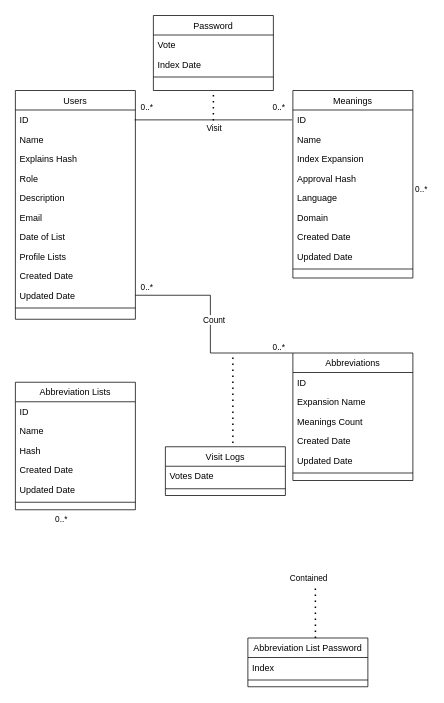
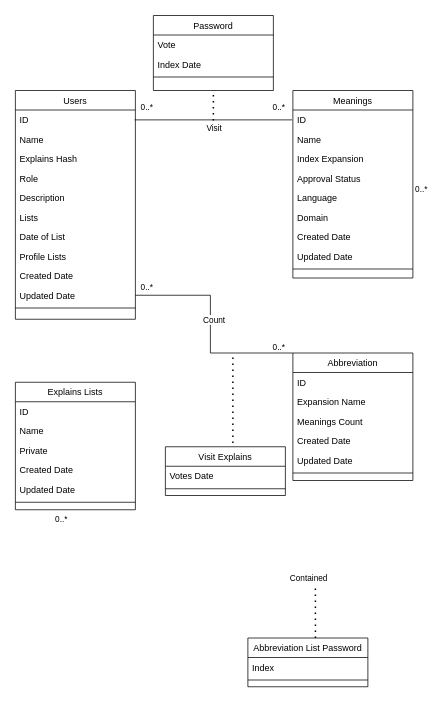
node "Approval Hash": label "Approval Hash" -> "Approval Status"
node "Email": label "Email" -> "Lists"
node "Abbreviations": label "Abbreviations" -> "Abbreviation"
node "Abbreviation Lists": label "Abbreviation Lists" -> "Explains Lists"
node "Hash": label "Hash" -> "Private"
node "Visit Logs": label "Visit Logs" -> "Visit Explains"
